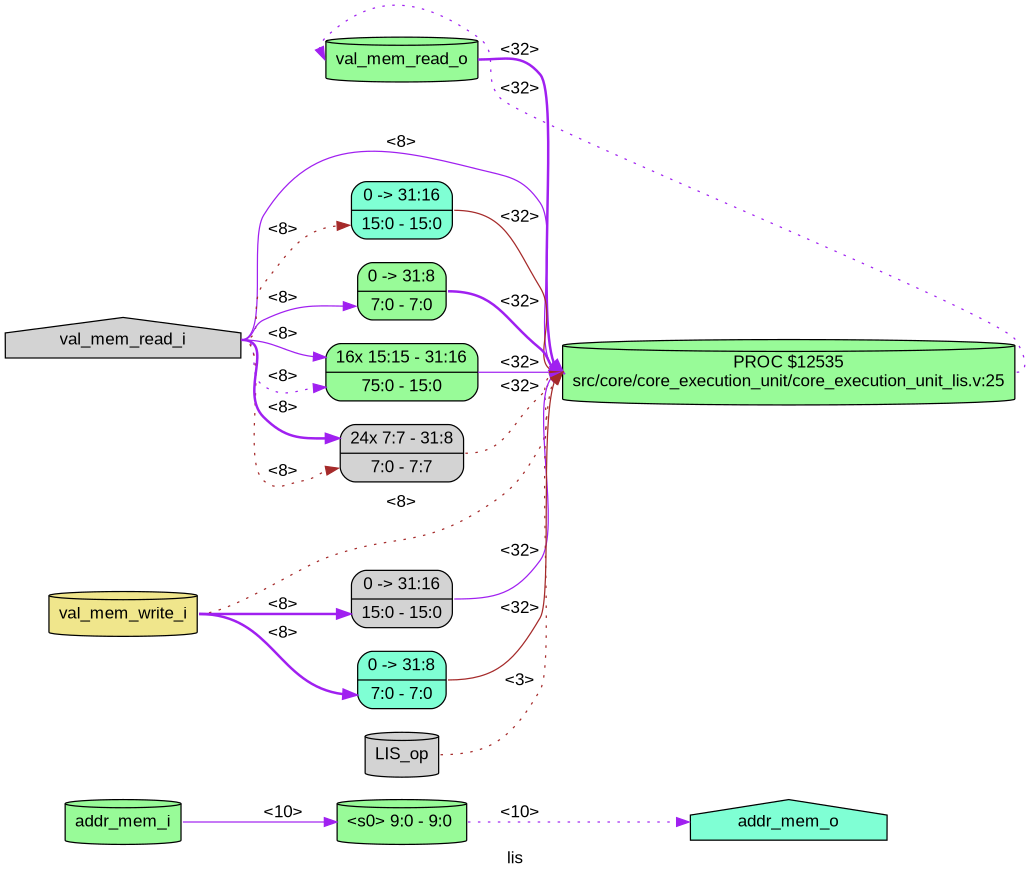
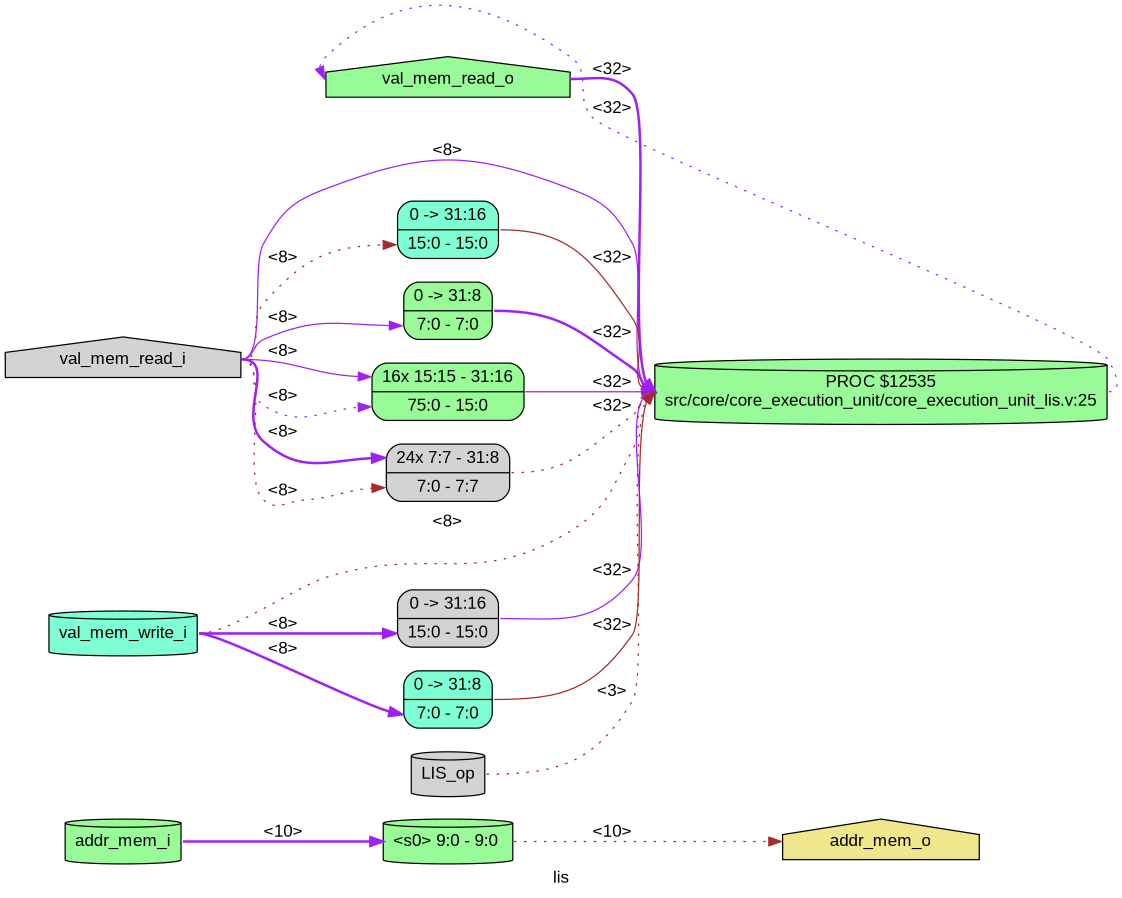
node "val_mem_read_o": shape cylinder -> house
node "val_mem_write_i": fillcolor khaki -> aquamarine
edge "addr_mem_i" -> "<s0> 9:0 - 9:0": style solid -> bold
edge "<s0> 9:0 - 9:0" -> "addr_mem_o": color purple -> brown
node "addr_mem_o": fillcolor aquamarine -> khaki
